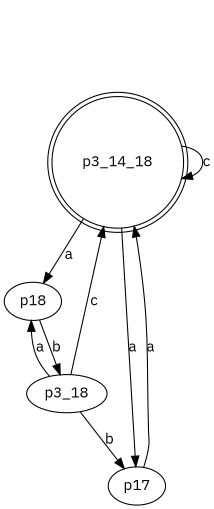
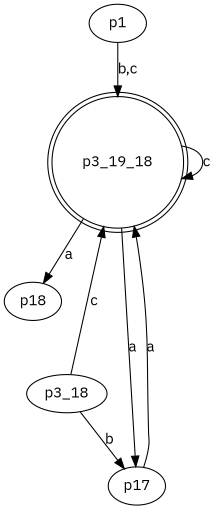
node "p1": added
node "p3_14_18": label "p3_14_18" -> "p3_19_18"
edge "p18" -> "p3_18": removed, label "b"
edge "p3_18" -> "p18": removed, label "a"
